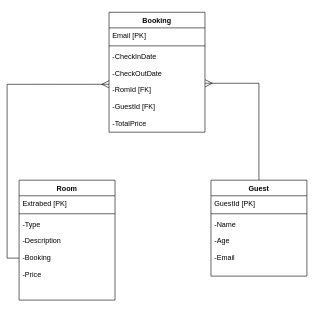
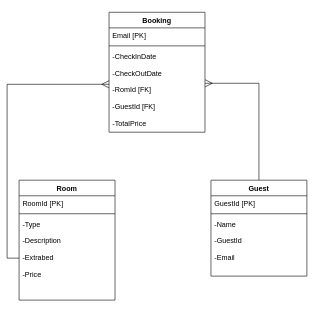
node "Extrabed [PK]": label "Extrabed [PK]" -> "RoomId [PK]"
node "-Type -Description -Booking -Price": label "-Type -Description -Booking -Price" -> "-Type -Description -Extrabed -Price"
node "-Name -Age -Email": label "-Name -Age -Email" -> "-Name -GuestId -Email"
